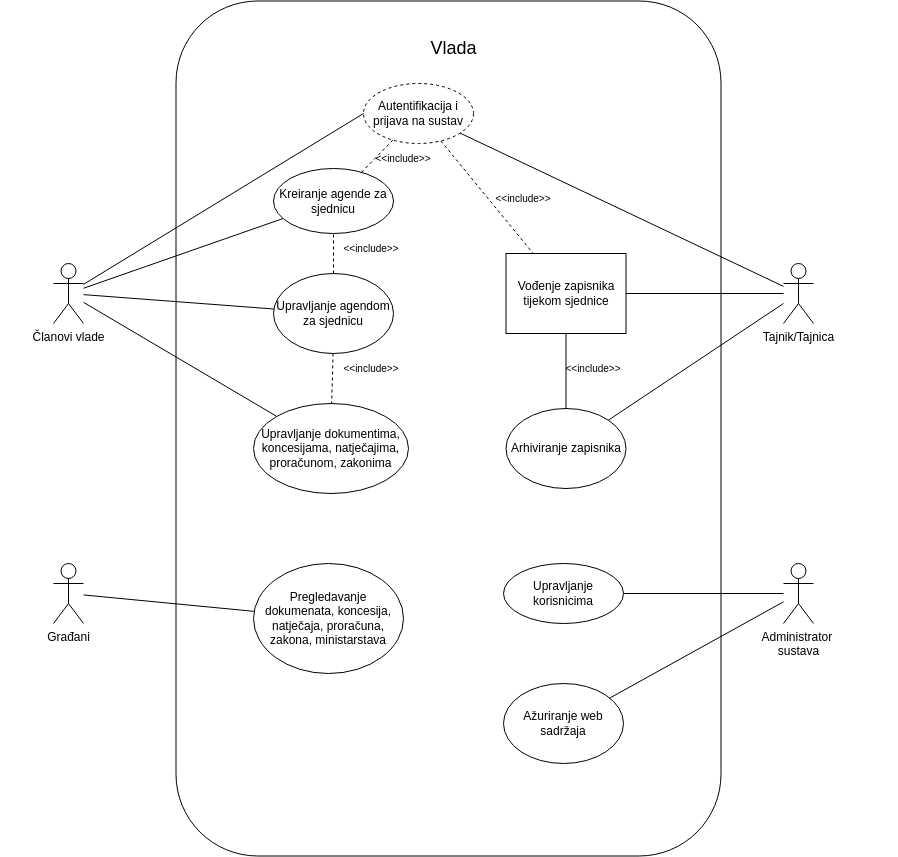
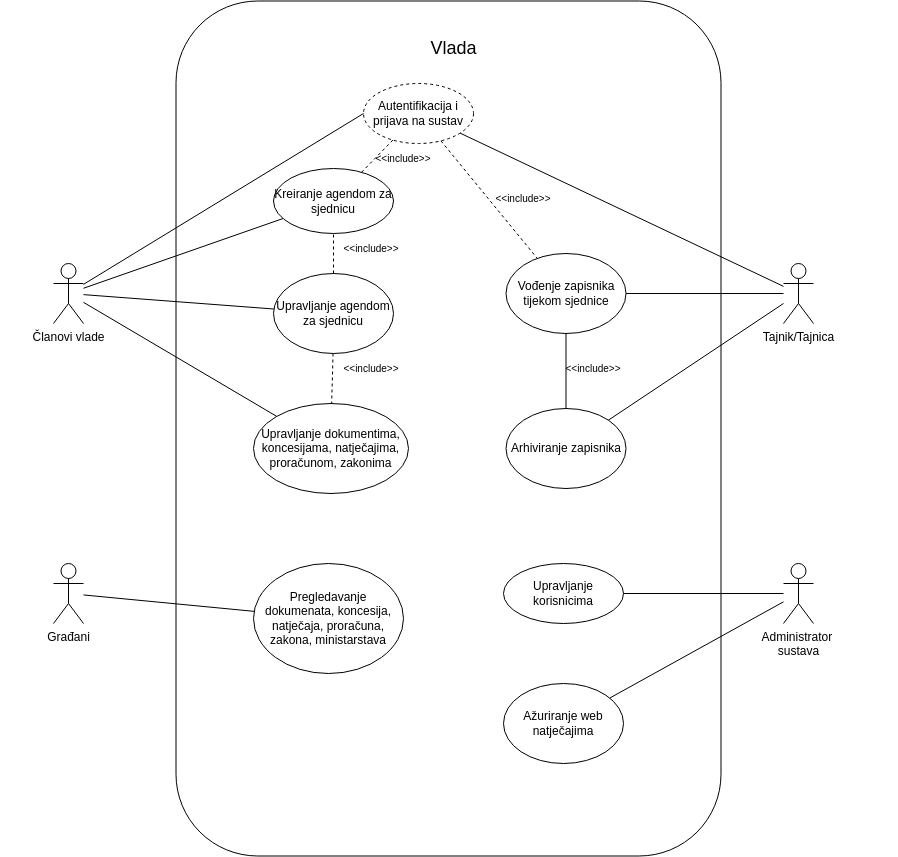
node "Kreiranje agende za sjednicu": label "Kreiranje agende za sjednicu" -> "Kreiranje agendom za sjednicu"
node "Vođenje zapisnika tijekom sjednice": shape rectangle -> ellipse
node "Ažuriranje web sadržaja": label "Ažuriranje web sadržaja" -> "Ažuriranje web natječajima"
